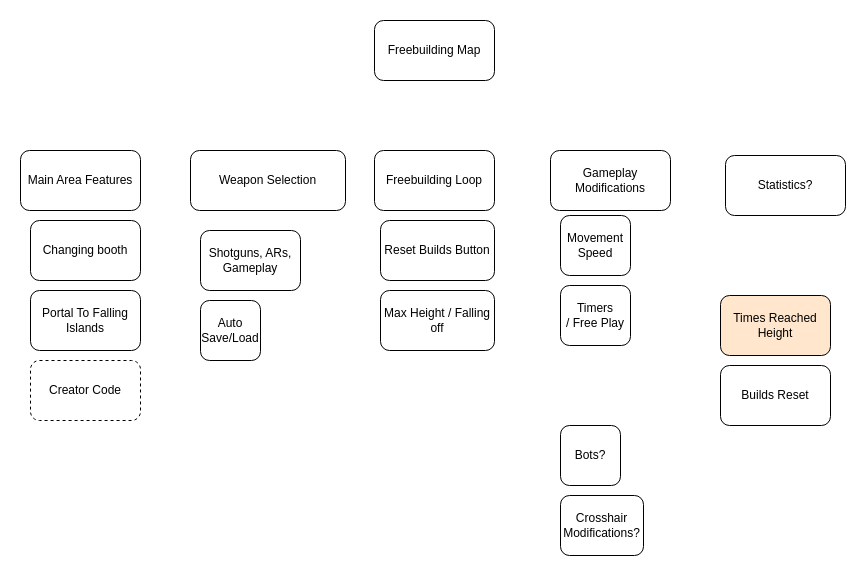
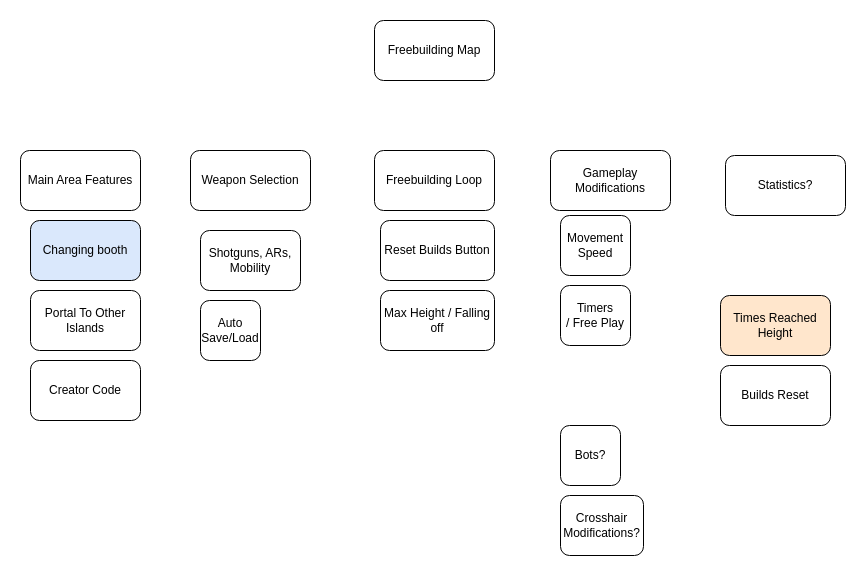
node "Weapon Selection": size 155x60 -> 120x60
node "Changing booth": fillcolor #ffffff -> #dae8fc
node "Shotguns, ARs, Gameplay": label "Shotguns, ARs, Gameplay" -> "Shotguns, ARs, Mobility"
node "Portal To Falling Islands": label "Portal To Falling Islands" -> "Portal To Other Islands"
node "Creator Code": style dashed -> solid
